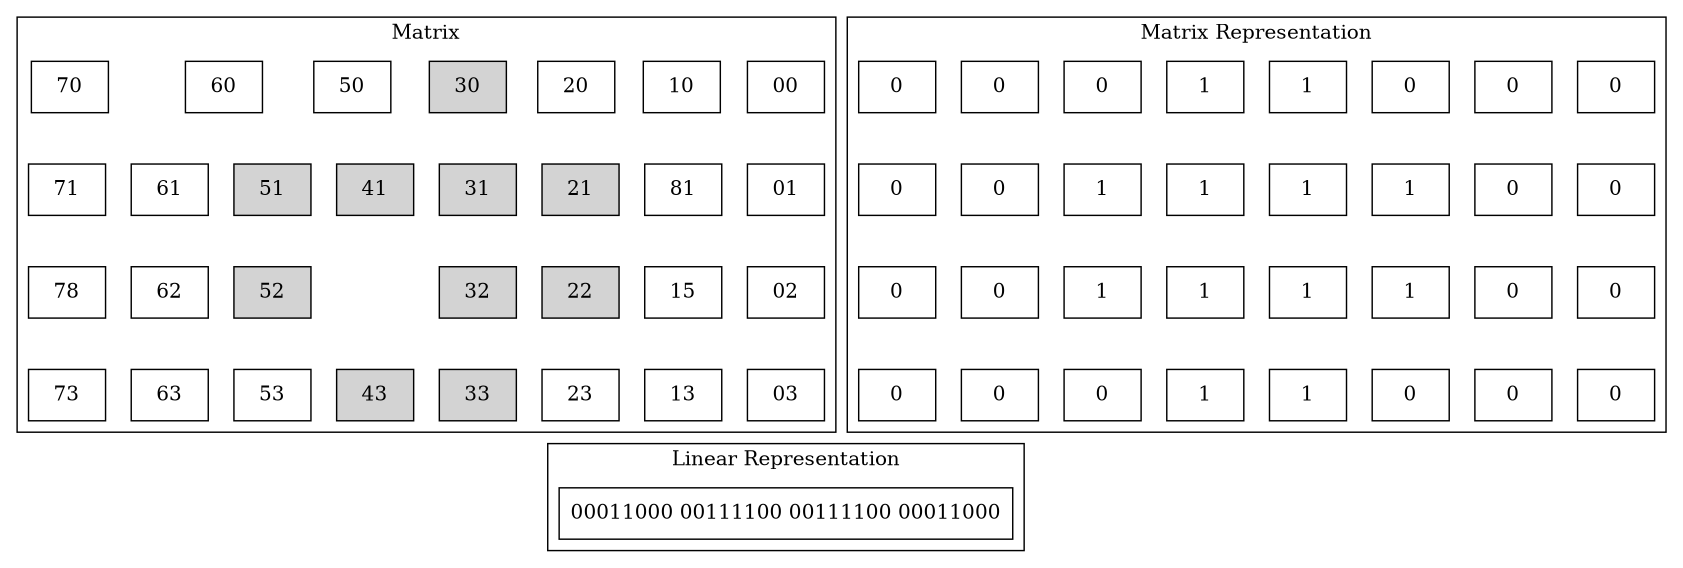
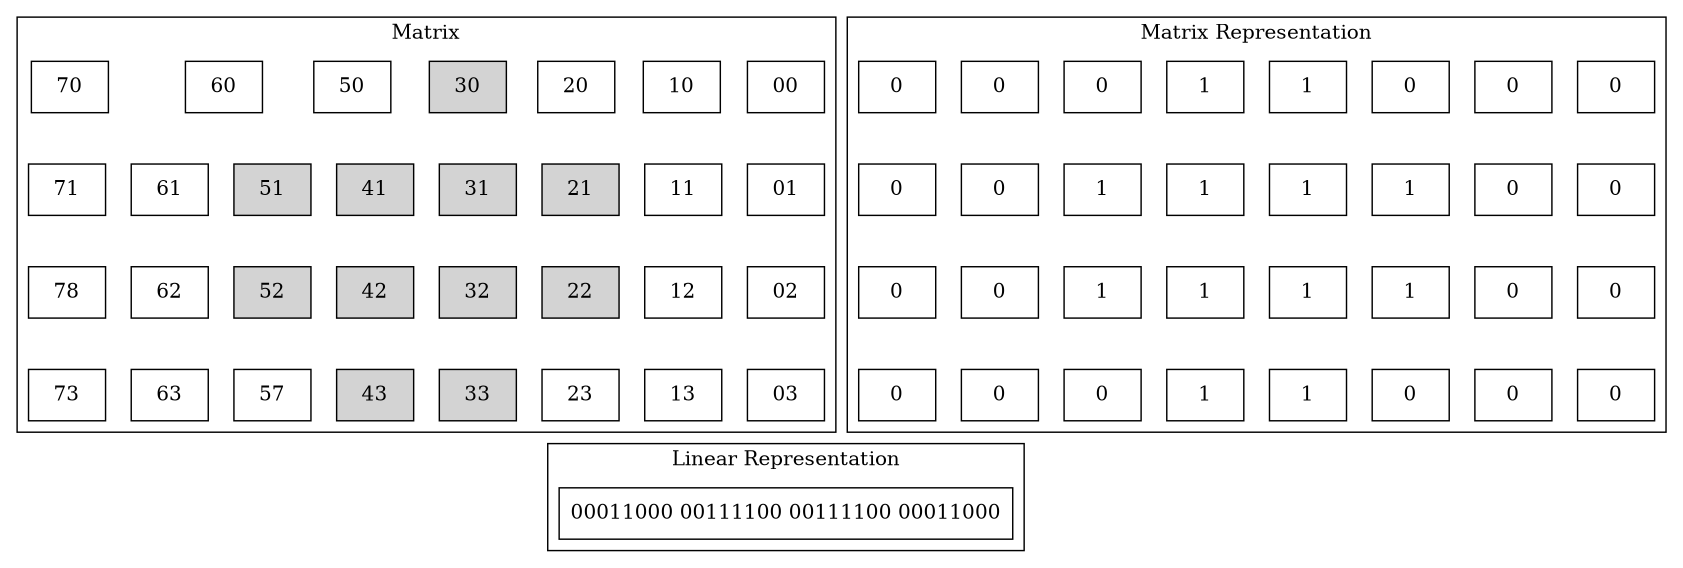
node "81": label "81" -> "11"
node "42": added
node "15": label "15" -> "12"
node "53": label "53" -> "57"
